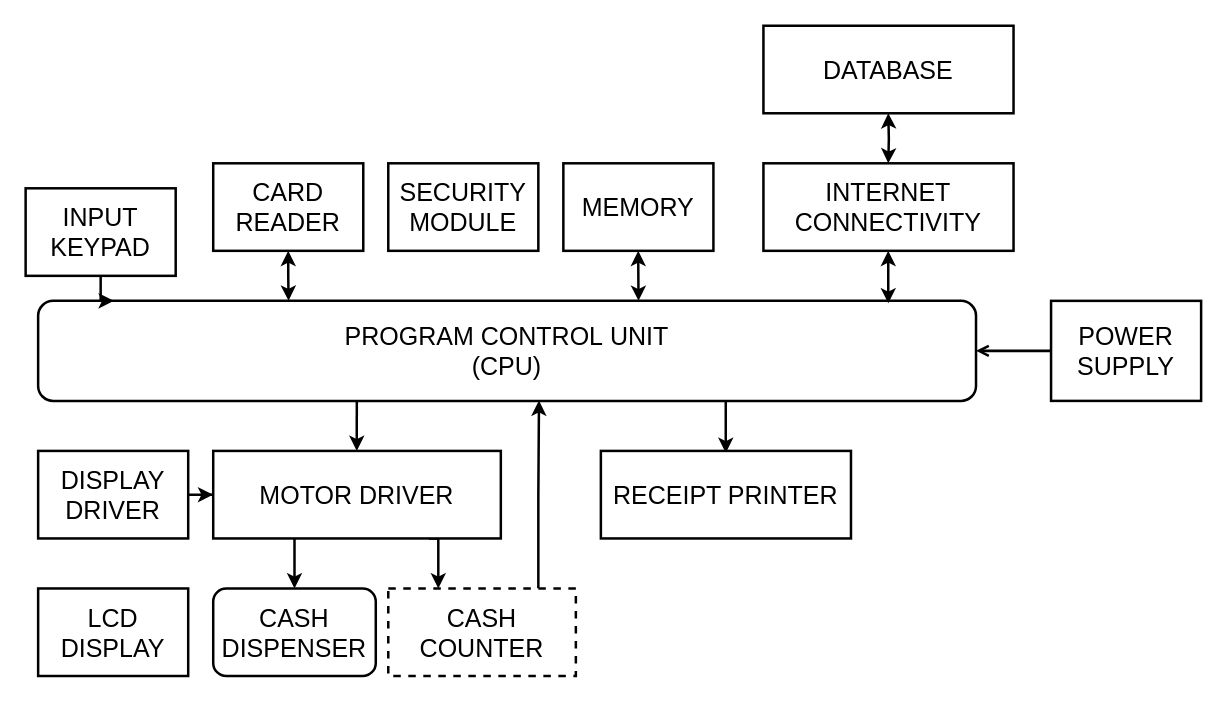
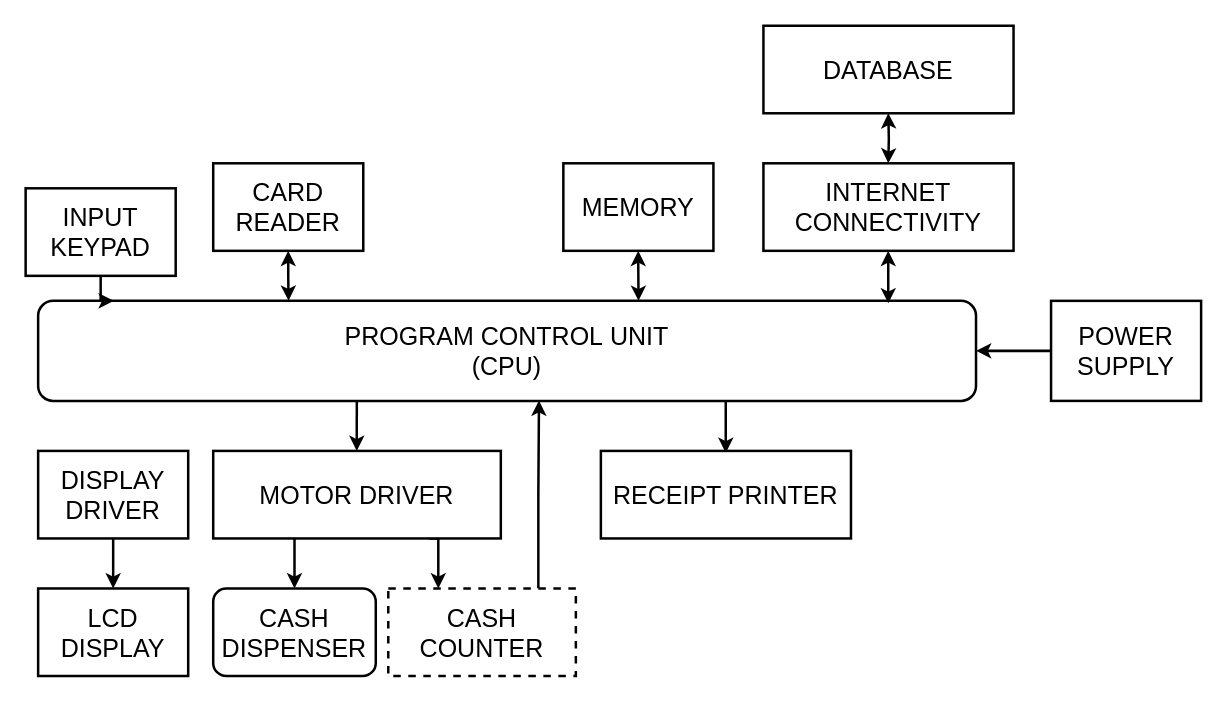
node "SECURITY MODULE": removed
edge "POWER SUPPLY" -> "PROGRAM CONTROL UNIT (CPU)": arrowhead open -> classic
edge "DISPLAY DRIVER" -> "MOTOR DRIVER": now "DISPLAY DRIVER" -> "LCD DISPLAY"
